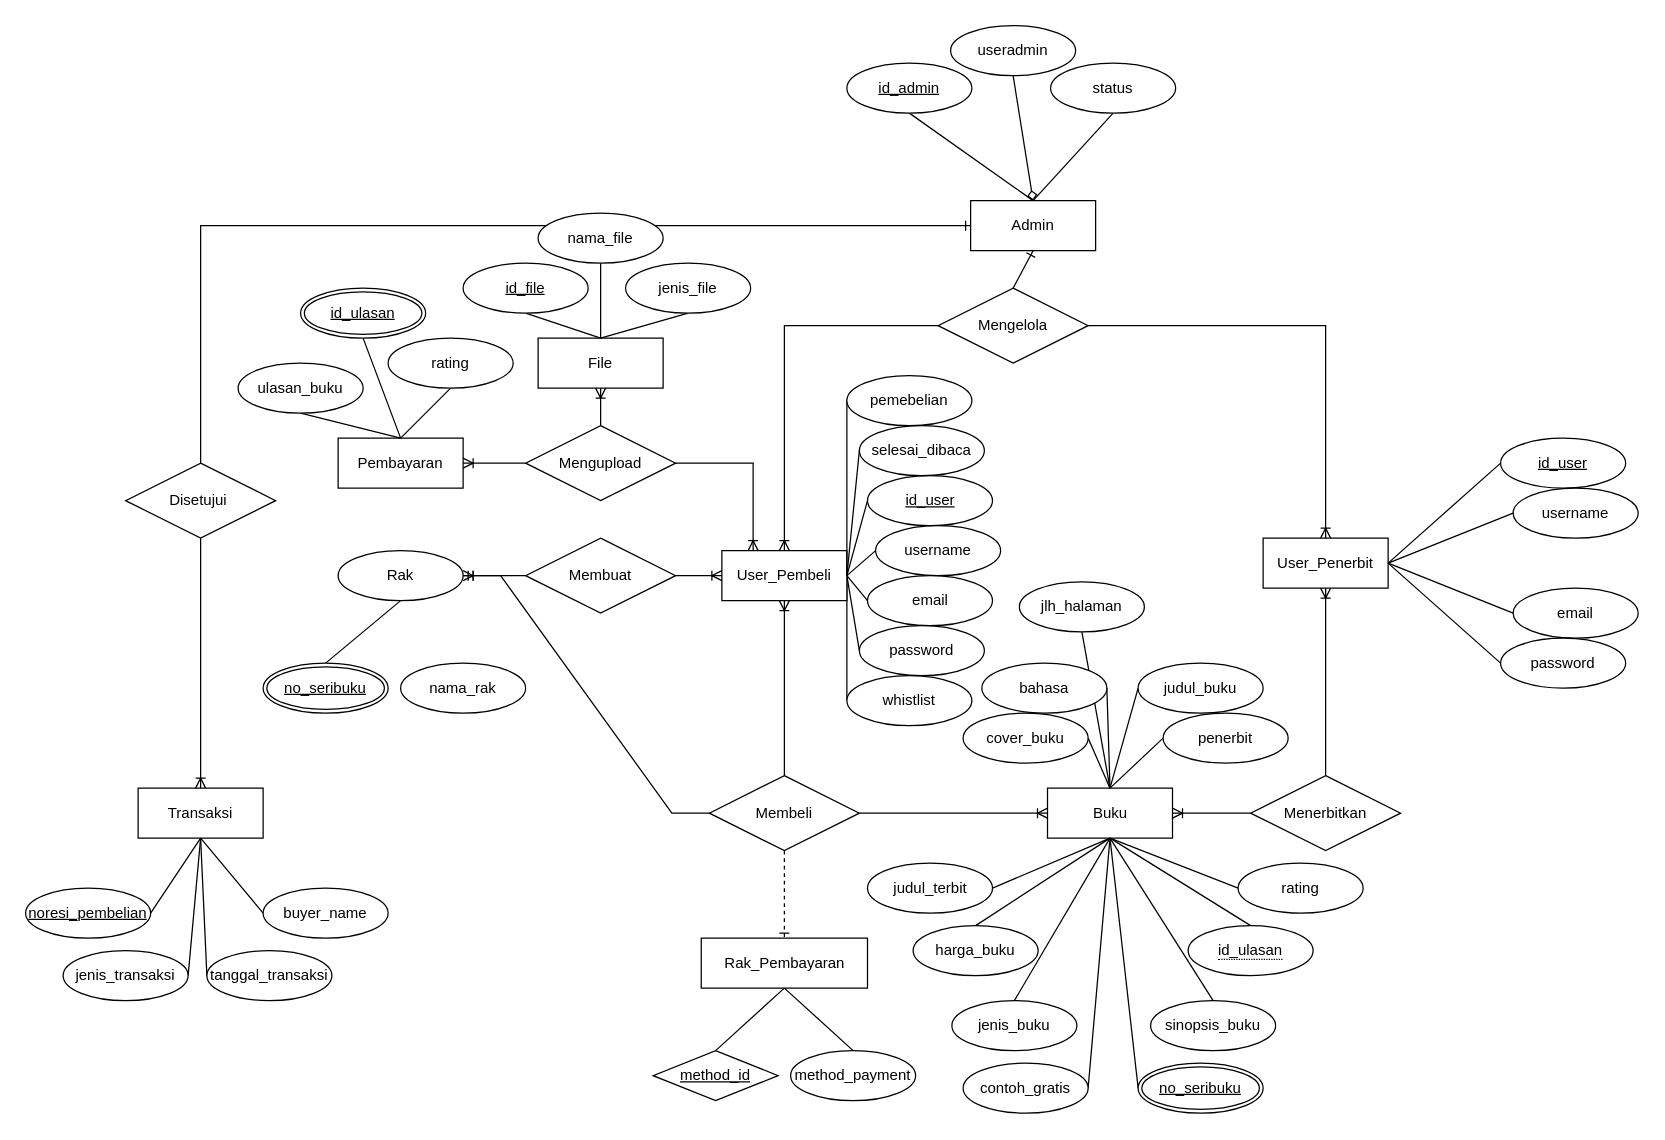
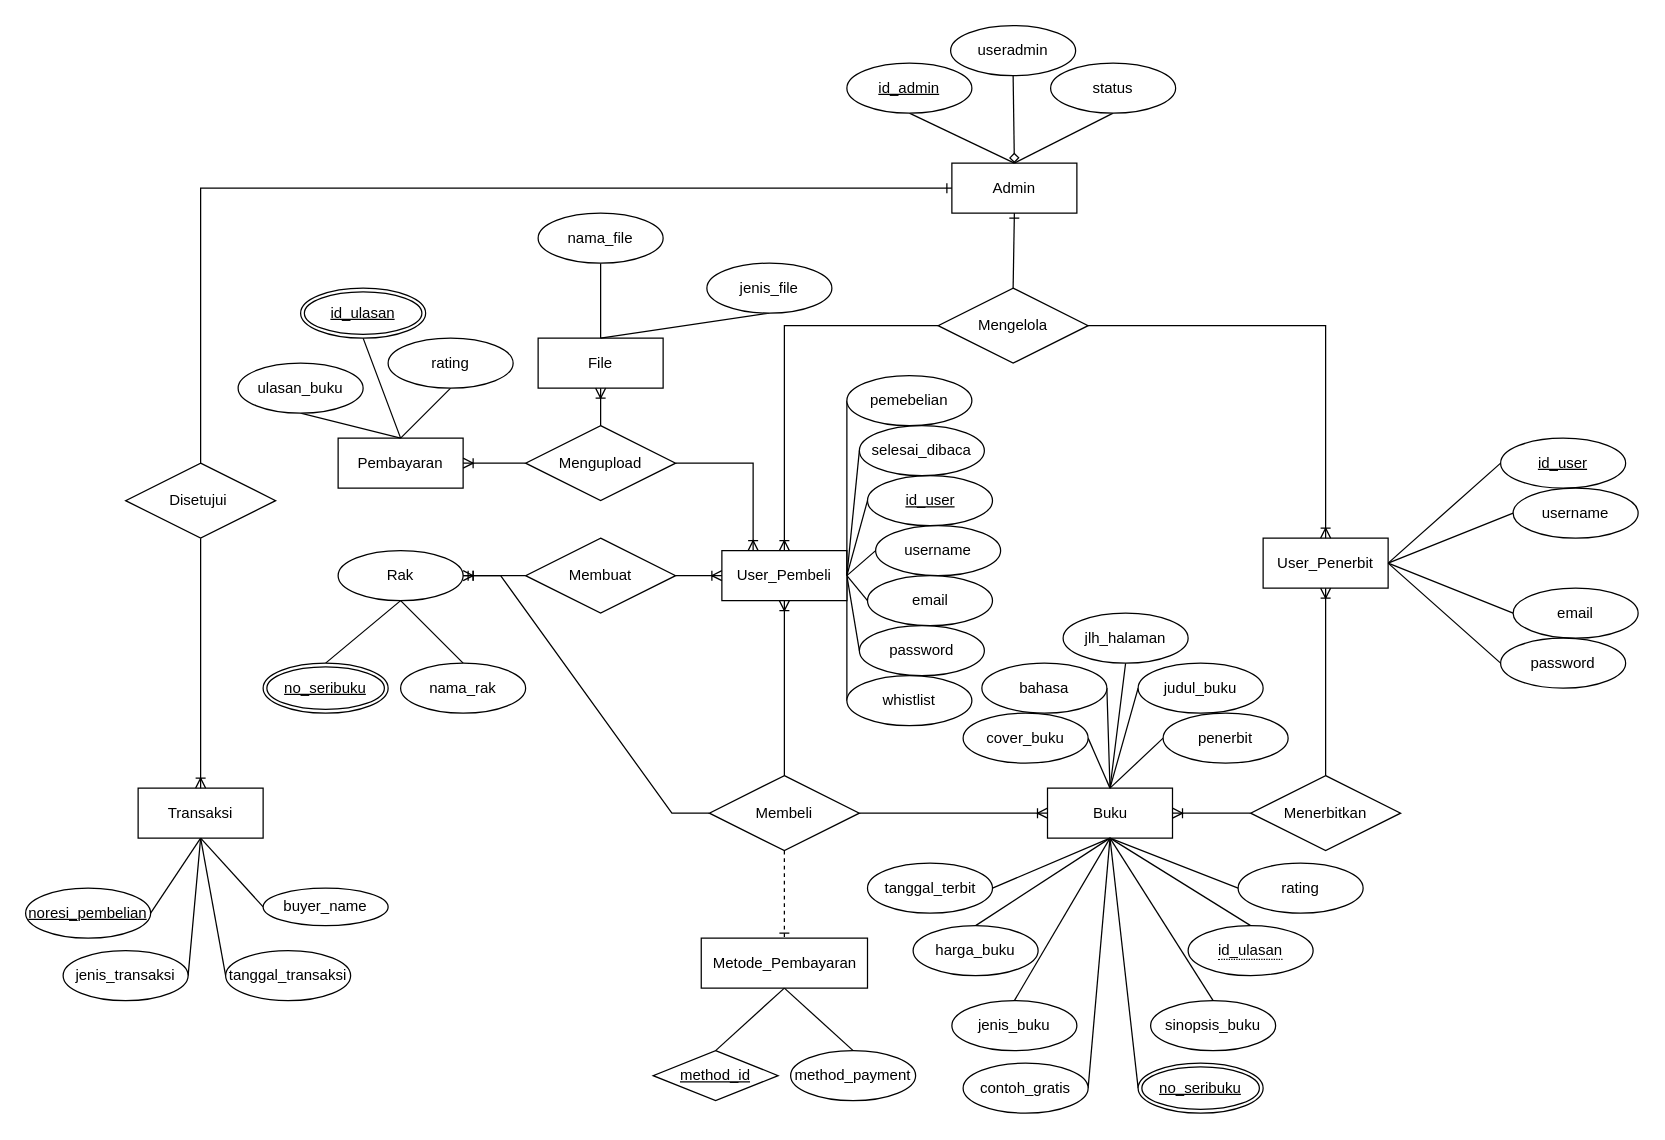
node "Admin": moved (1033, 226) -> (1014, 188)
node "id_file": removed
node "jenis_file": moved (688, 288) -> (769, 288)
edge "id_file" -- "File": removed
node "jlh_halaman": moved (1082, 607) -> (1126, 638)
edge "Rak" -- "nama_rak": added
node "judul_terbit": label "judul_terbit" -> "tanggal_terbit"
node "buyer_name": size 125x50 -> 125x38
node "Rak_Pembayaran": label "Rak_Pembayaran" -> "Metode_Pembayaran"
node "tanggal_transaksi": moved (269, 976) -> (288, 976)
